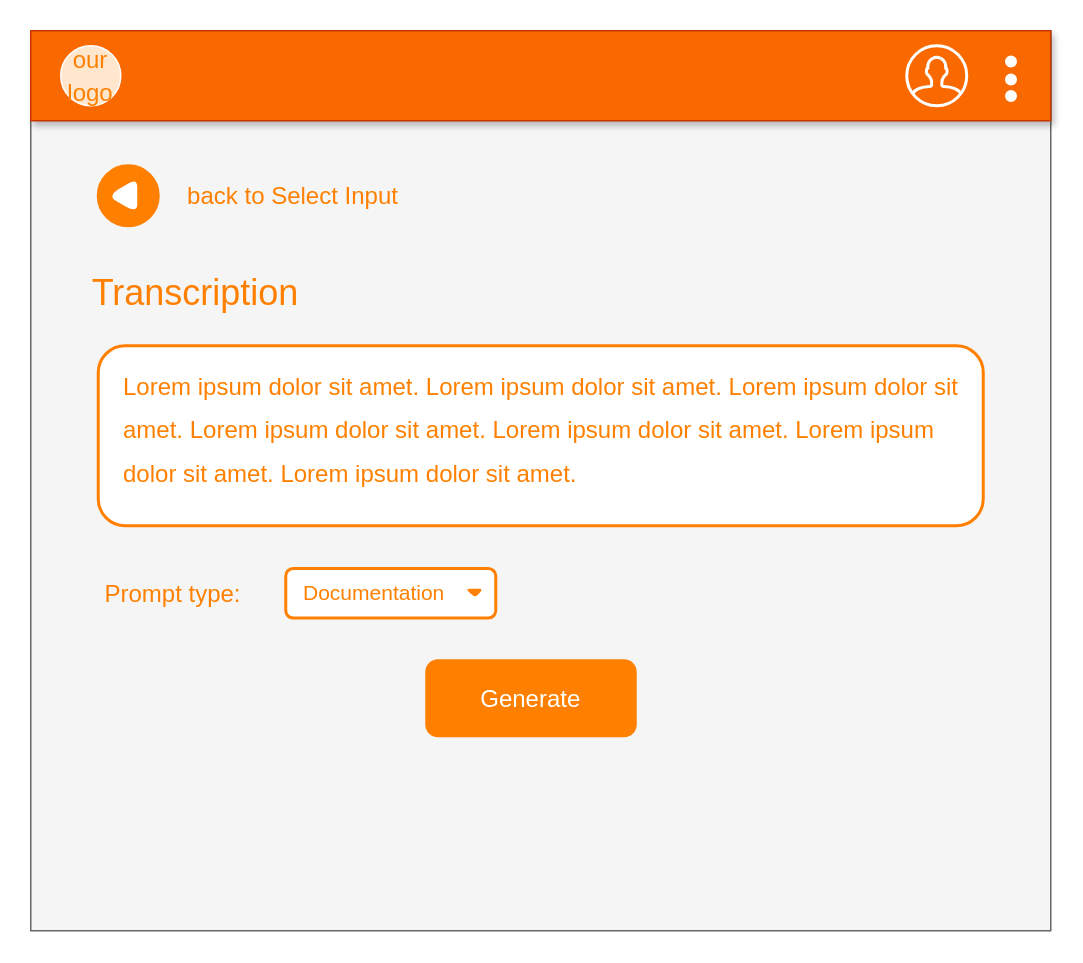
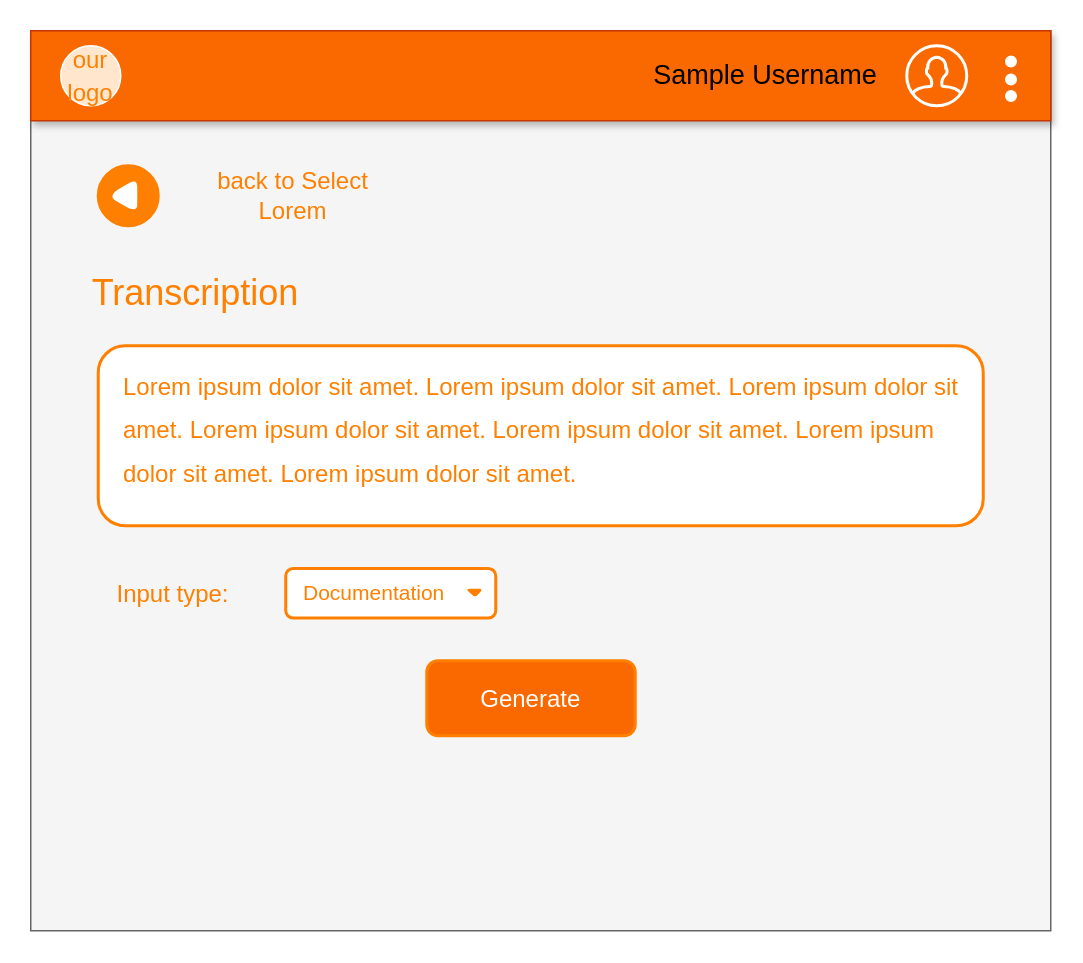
node "Sample Username": added
node "back to Select Input": label "back to Select Input" -> "back to Select Lorem"
node "Prompt type:": label "Prompt type:" -> "Input type:"
node "Generate": fillcolor #ff8000 -> #fa6800
